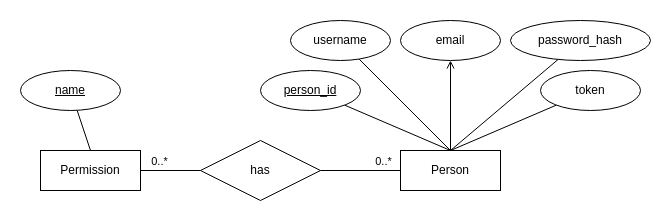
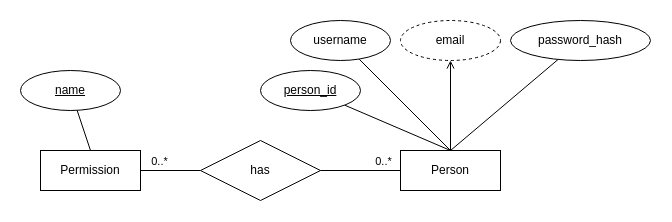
node "email": style solid -> dashed
node "token": removed
edge "token" -- "Person": removed
